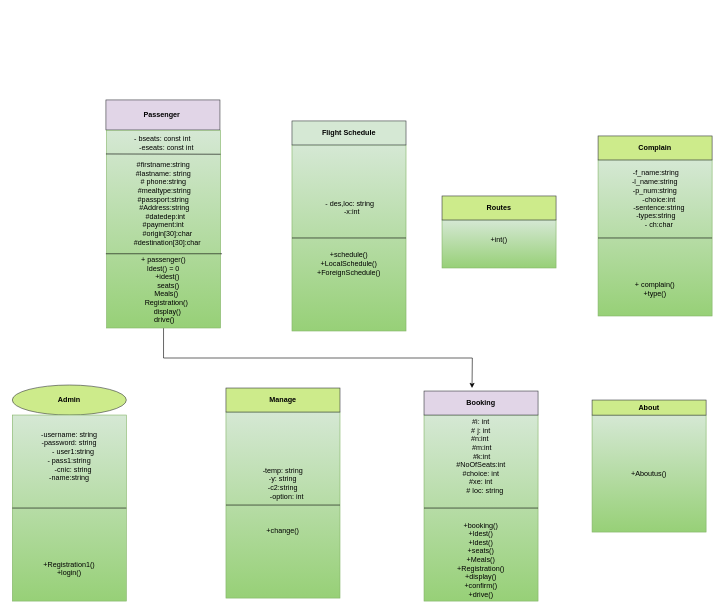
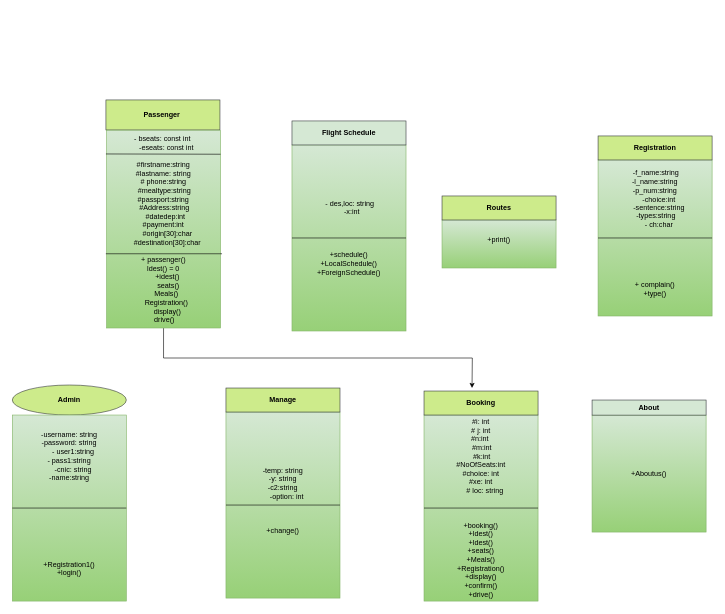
node "Passenger": fillcolor #e1d5e7 -> #cdeb8b
node "Complain": label "Complain" -> "Registration"
node "+int()": label "+int()" -> "+print()"
node "Booking": fillcolor #e1d5e7 -> #cdeb8b
node "About": fillcolor #cdeb8b -> #d5e8d4
